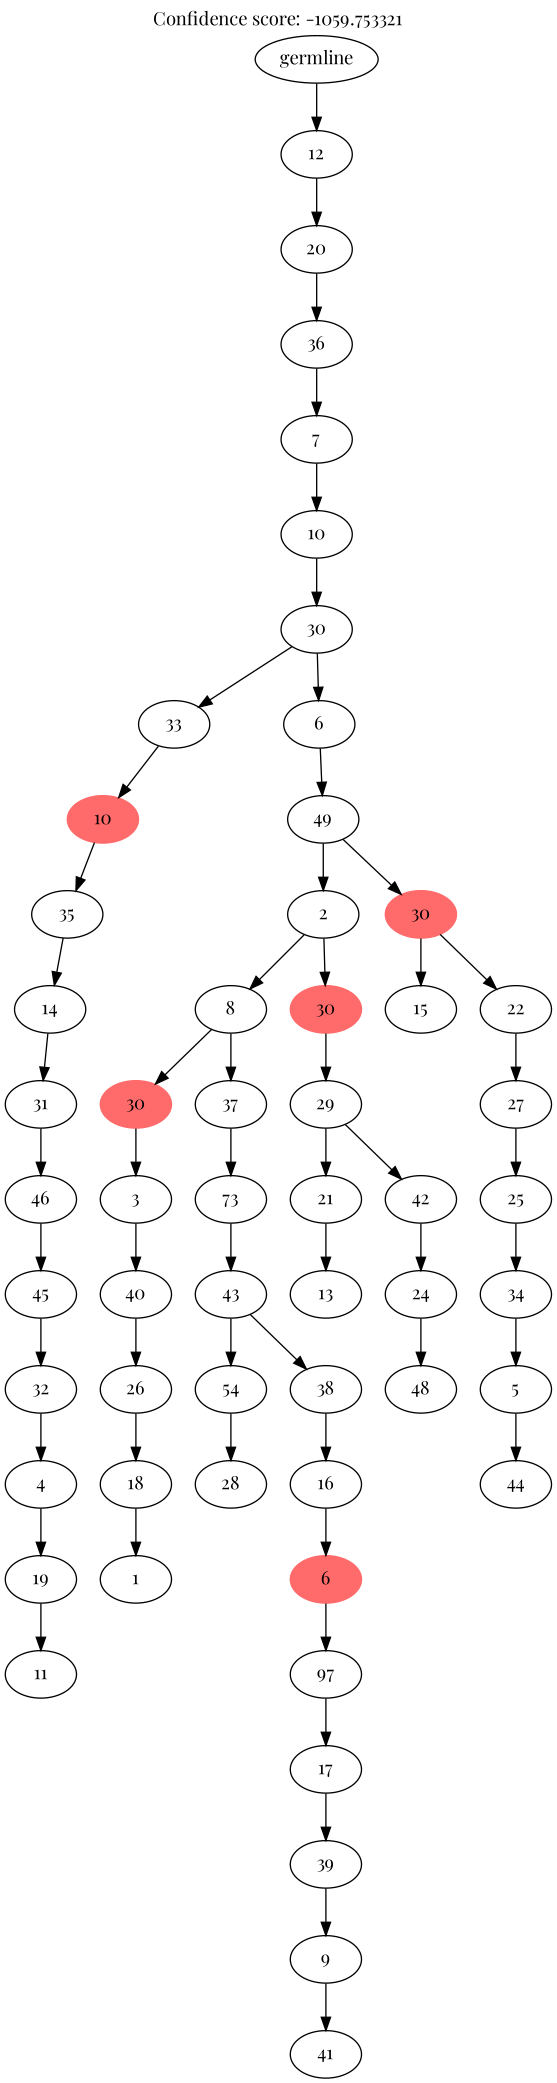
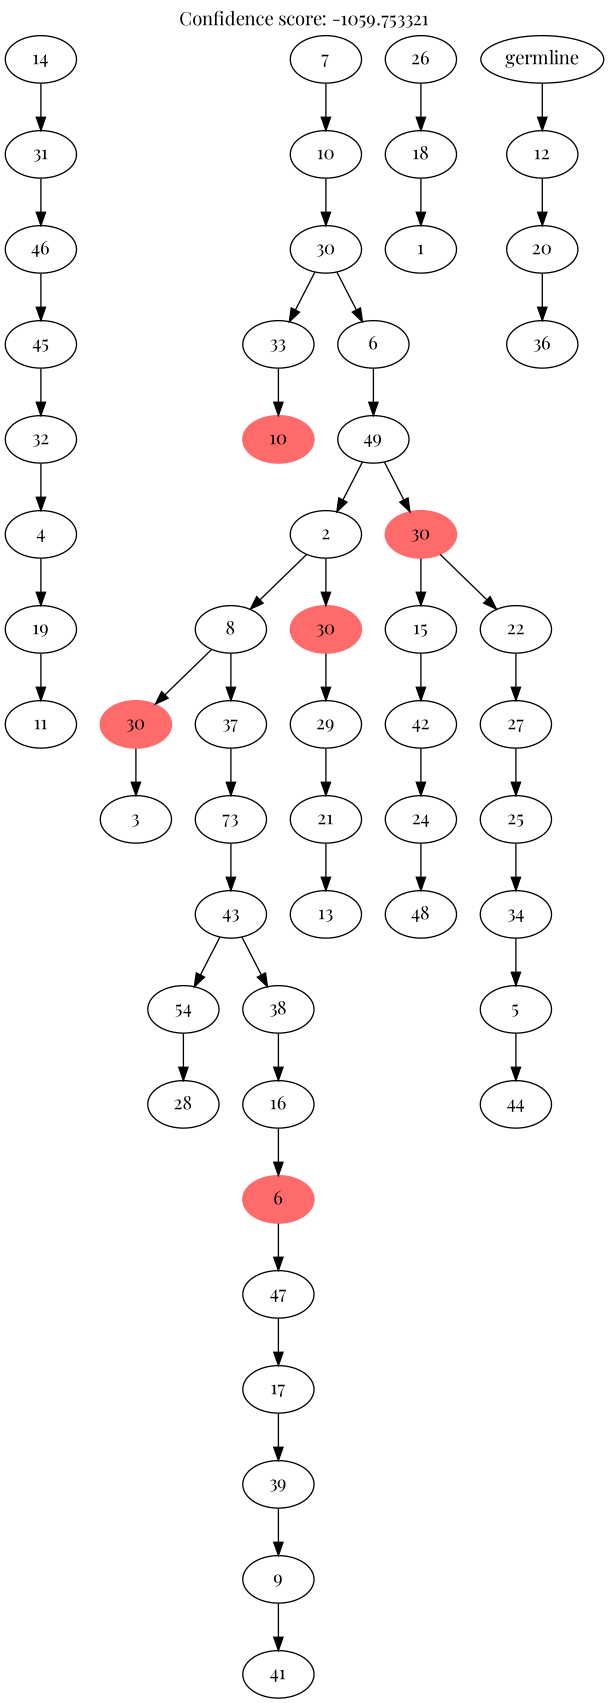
edge "36" -> "7": removed
node "35": removed
edge "29" -> "42": now "15" -> "42"
node "40": removed
node "97": label "97" -> "47"
